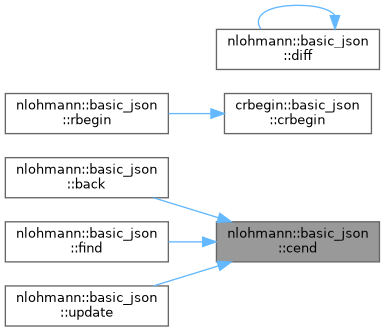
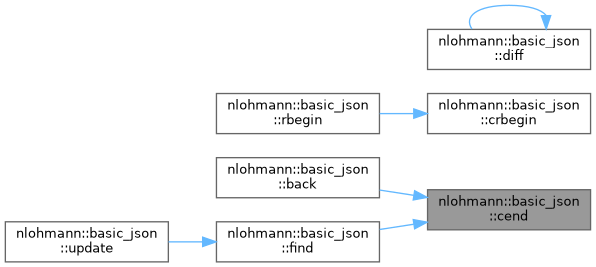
node "crbegin::basic_json ::crbegin": label "crbegin::basic_json ::crbegin" -> "nlohmann::basic_json ::crbegin"
edge "nlohmann::basic_json ::update" -> "nlohmann::basic_json ::cend": now "nlohmann::basic_json ::update" -> "nlohmann::basic_json ::find"
